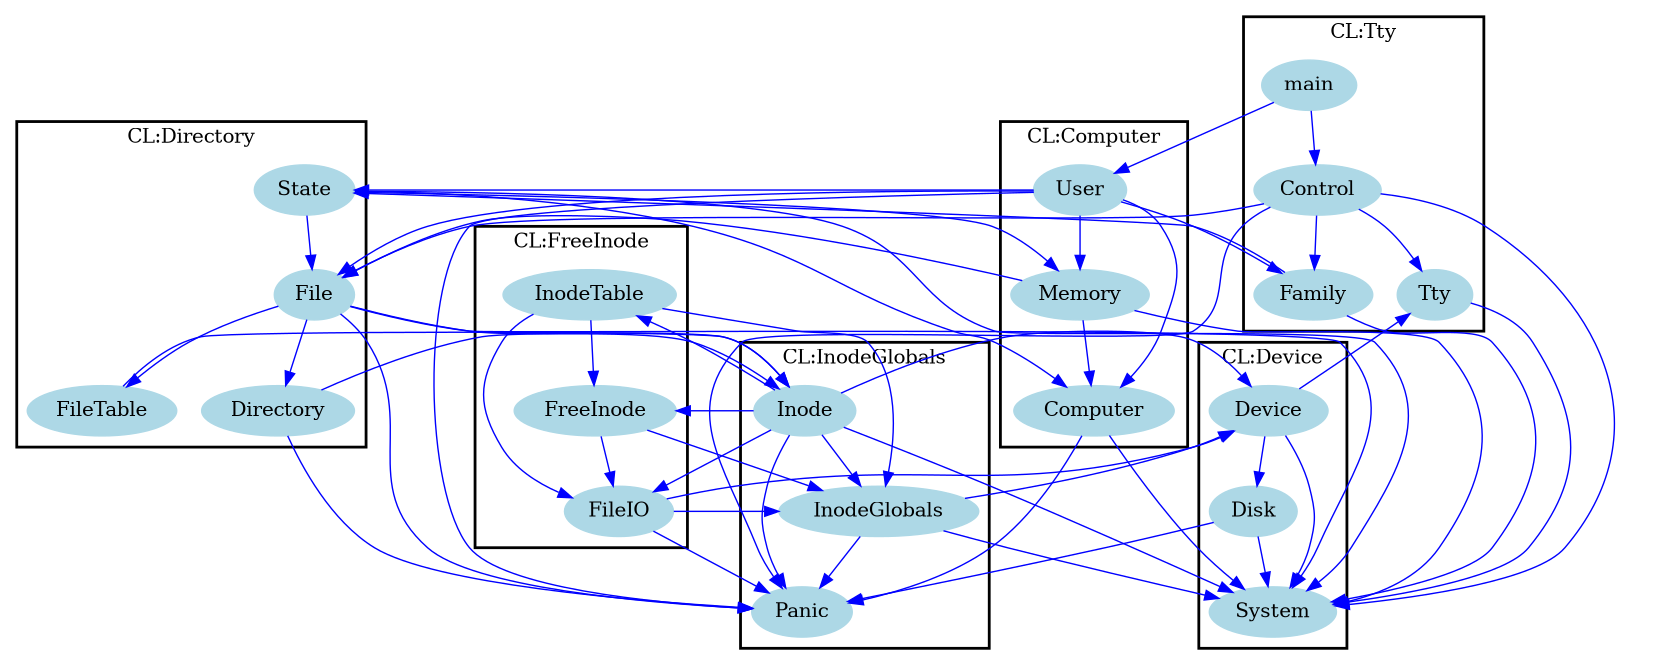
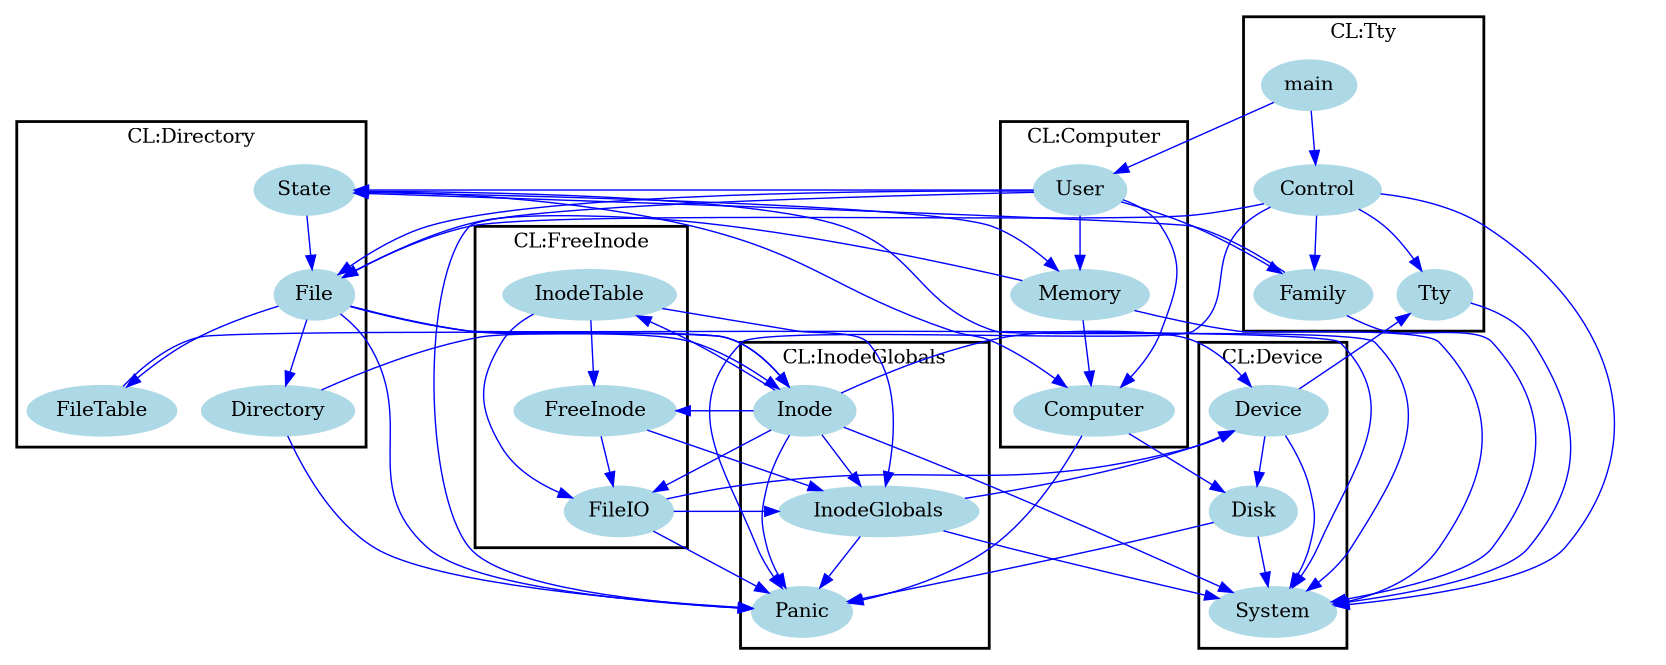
edge "Computer" -> "System": now "Computer" -> "Disk"
